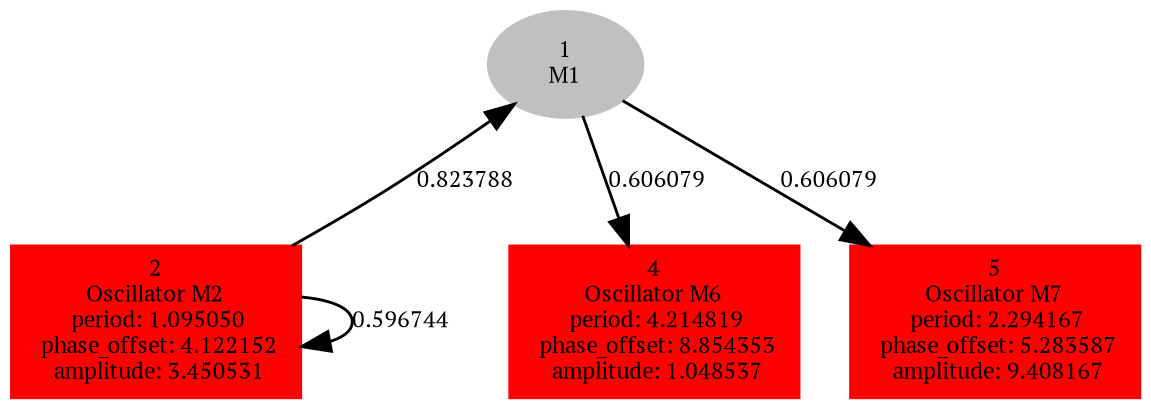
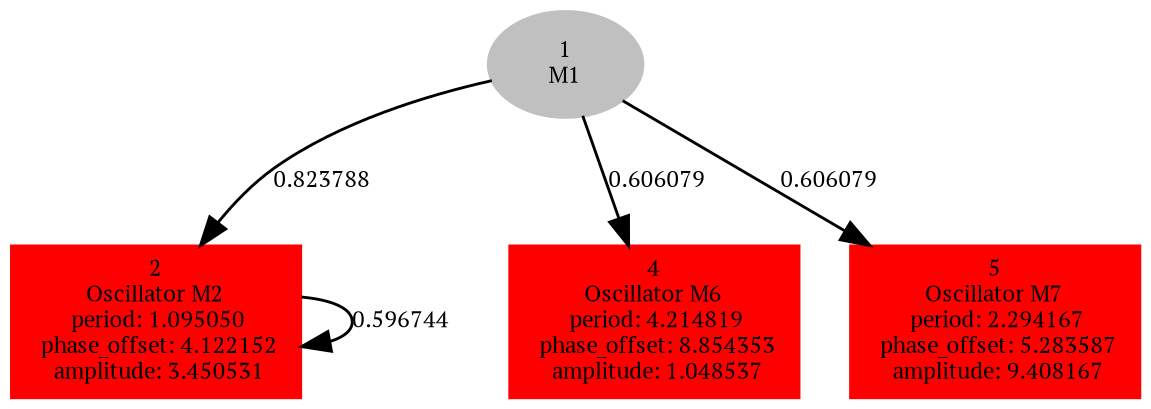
edge "2" -> "1": reversed
